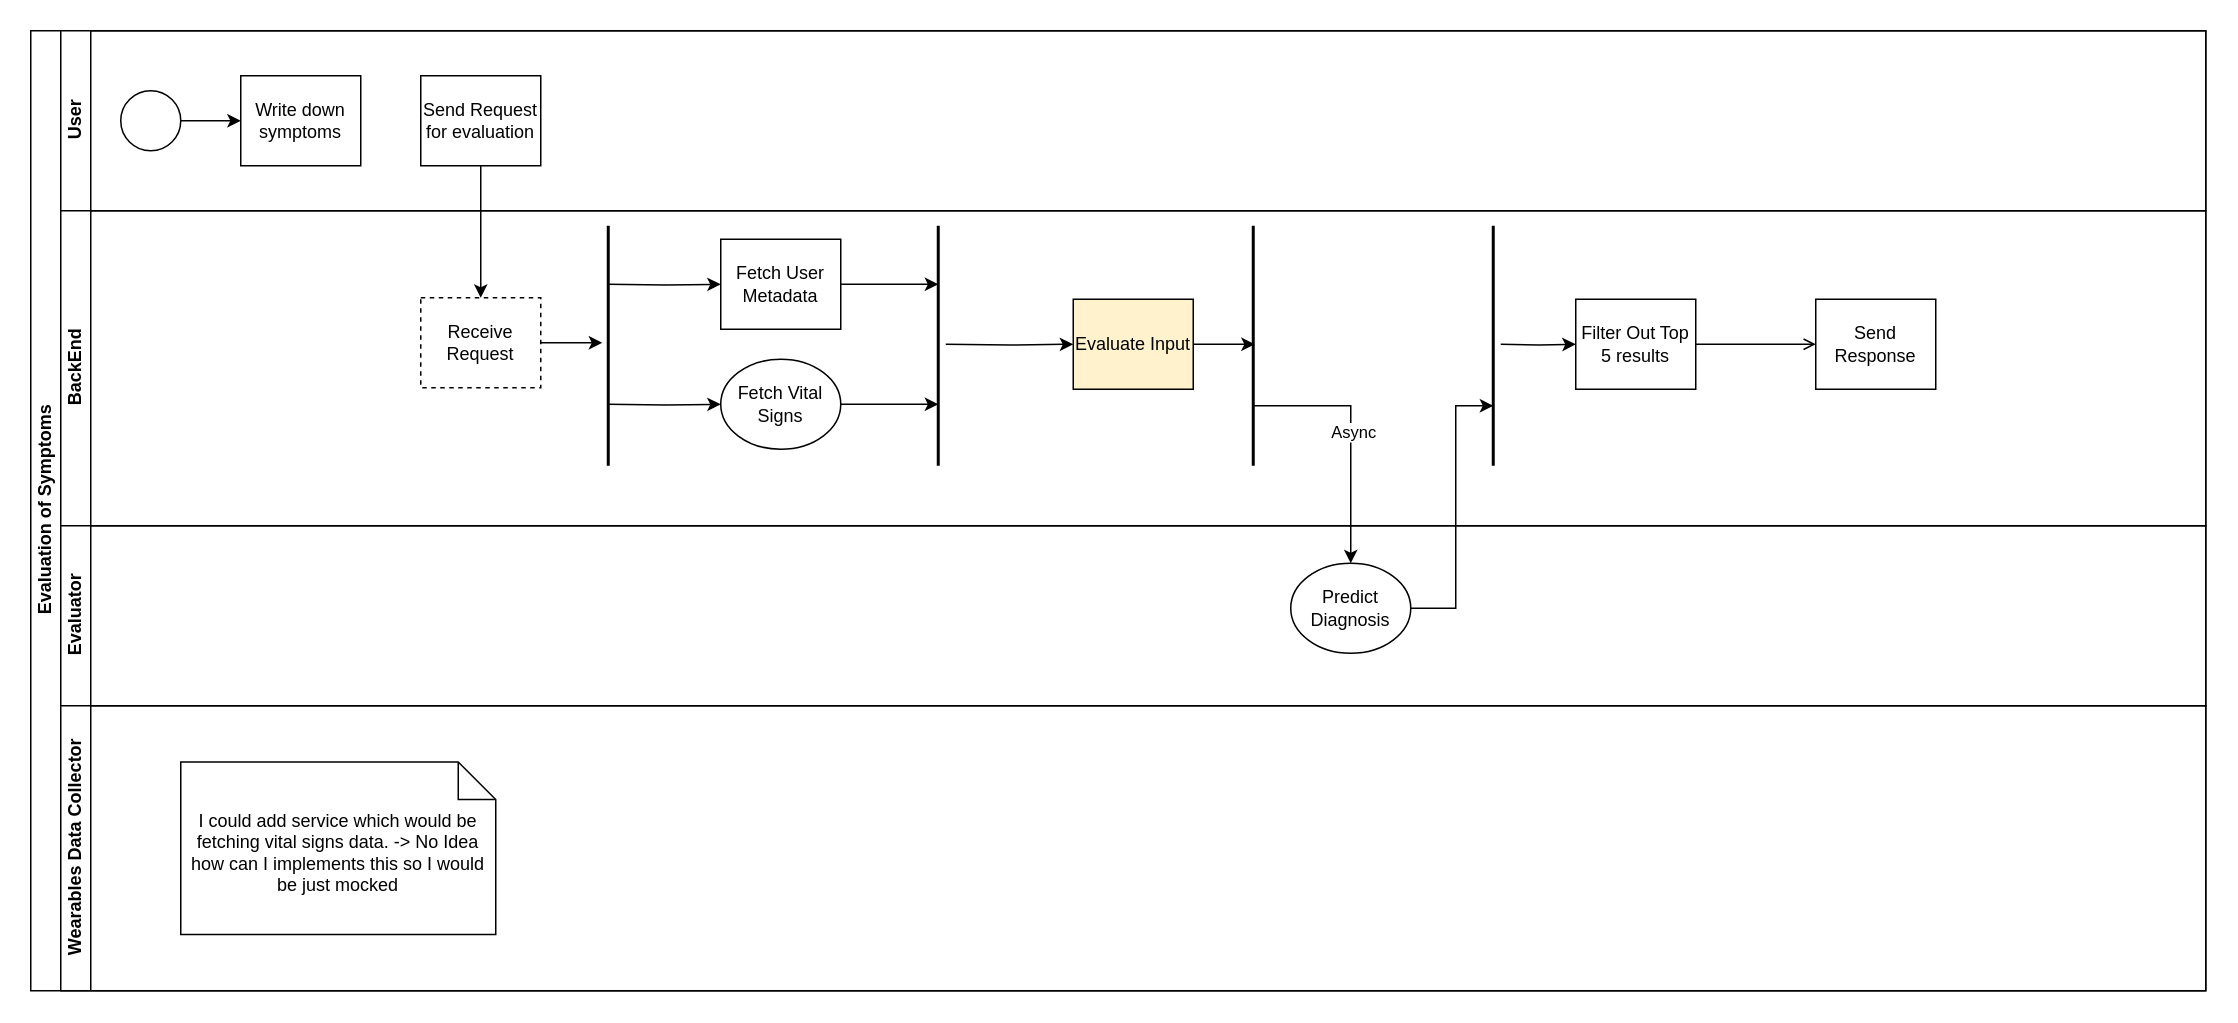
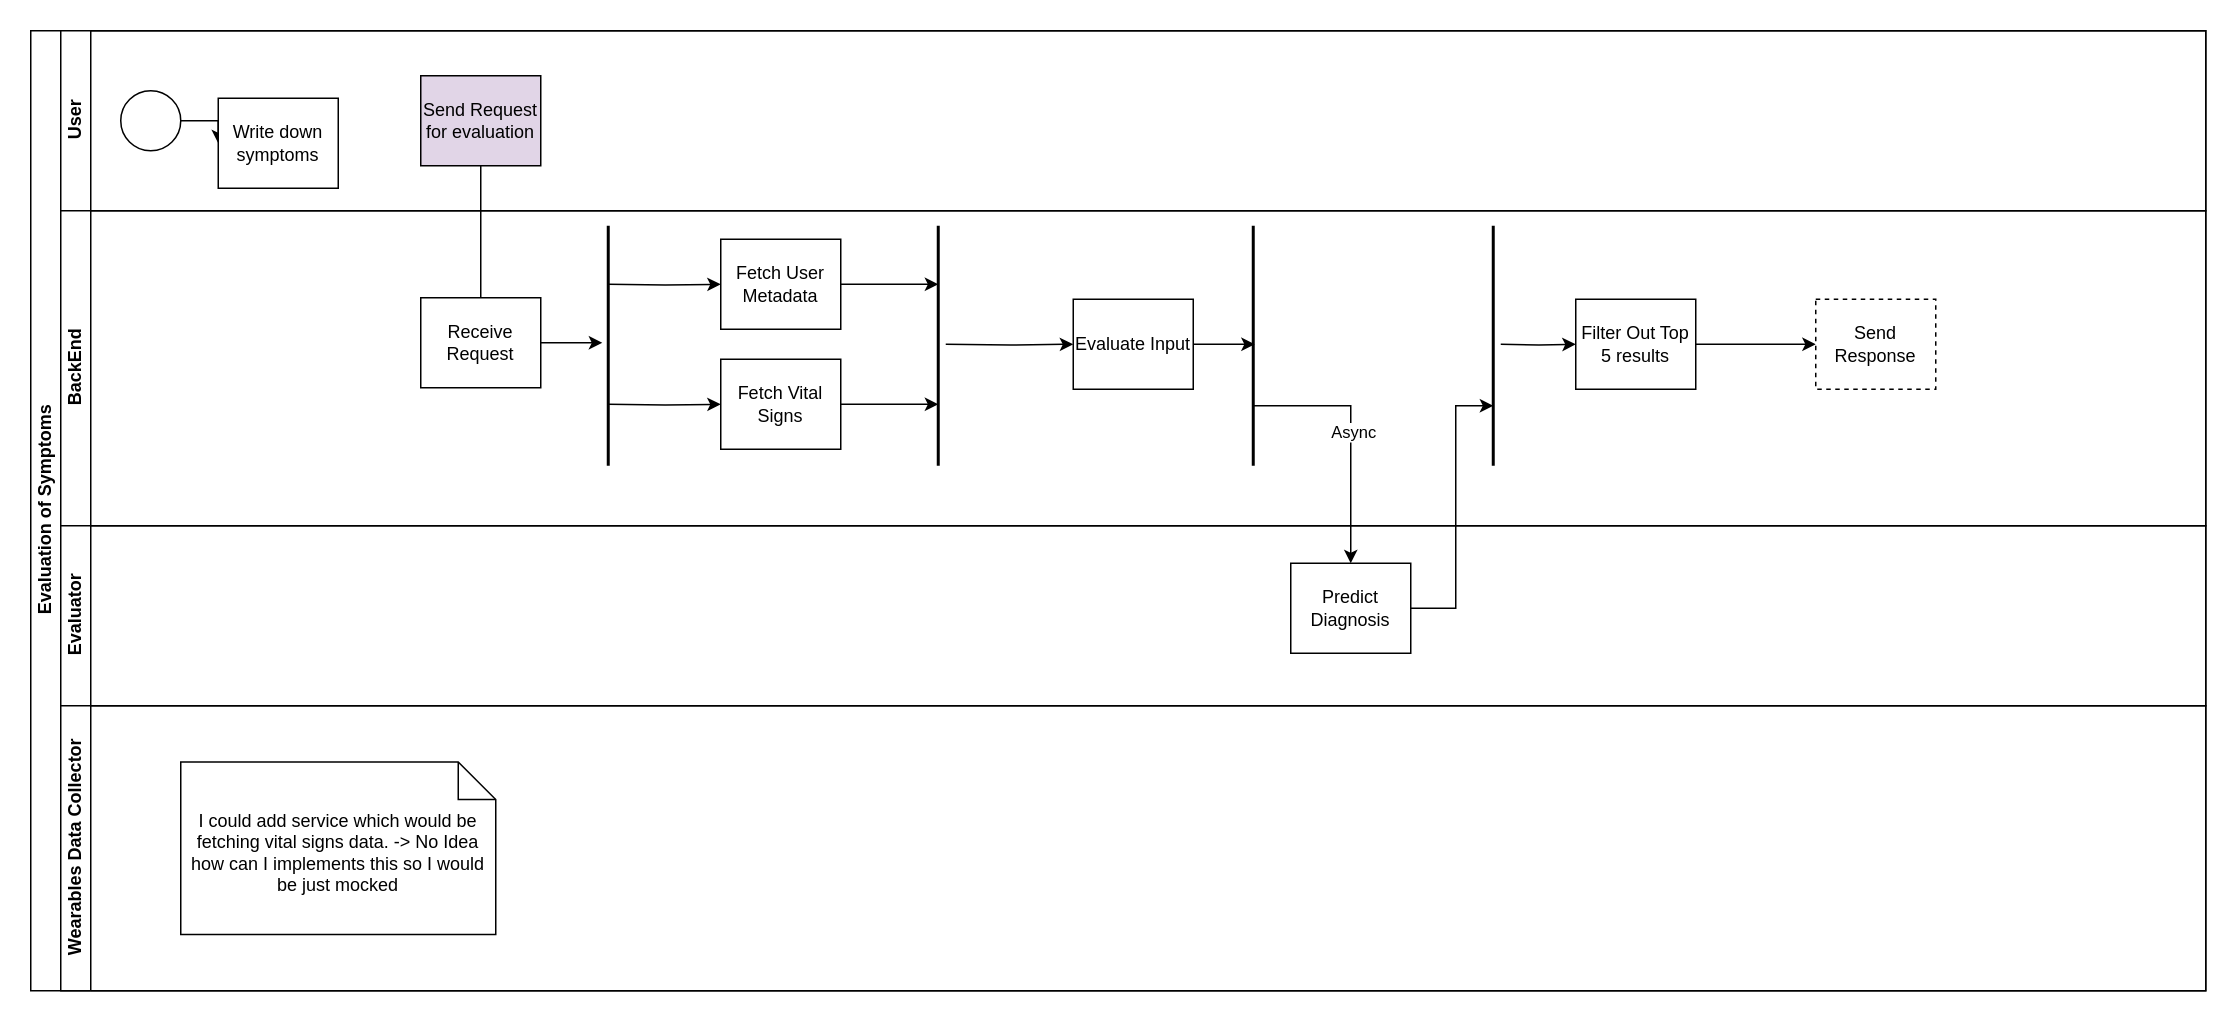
node "Write down symptoms": moved (301, 121) -> (278, 143)
node "Send Request for evaluation": fillcolor #ffffff -> #e1d5e7
edge "Send Request for evaluation" -> "Receive Request": arrowhead classic -> none
node "Receive Request": style dashed -> solid
node "Evaluate Input": fillcolor #fff2cc -> #ffffff
edge "Filter Out Top 5 results" -> "Send Response": arrowhead open -> classic
node "Send Response": style solid -> dashed
node "Fetch Vital Signs": shape ellipse -> rectangle
node "Predict Diagnosis": shape ellipse -> rectangle
